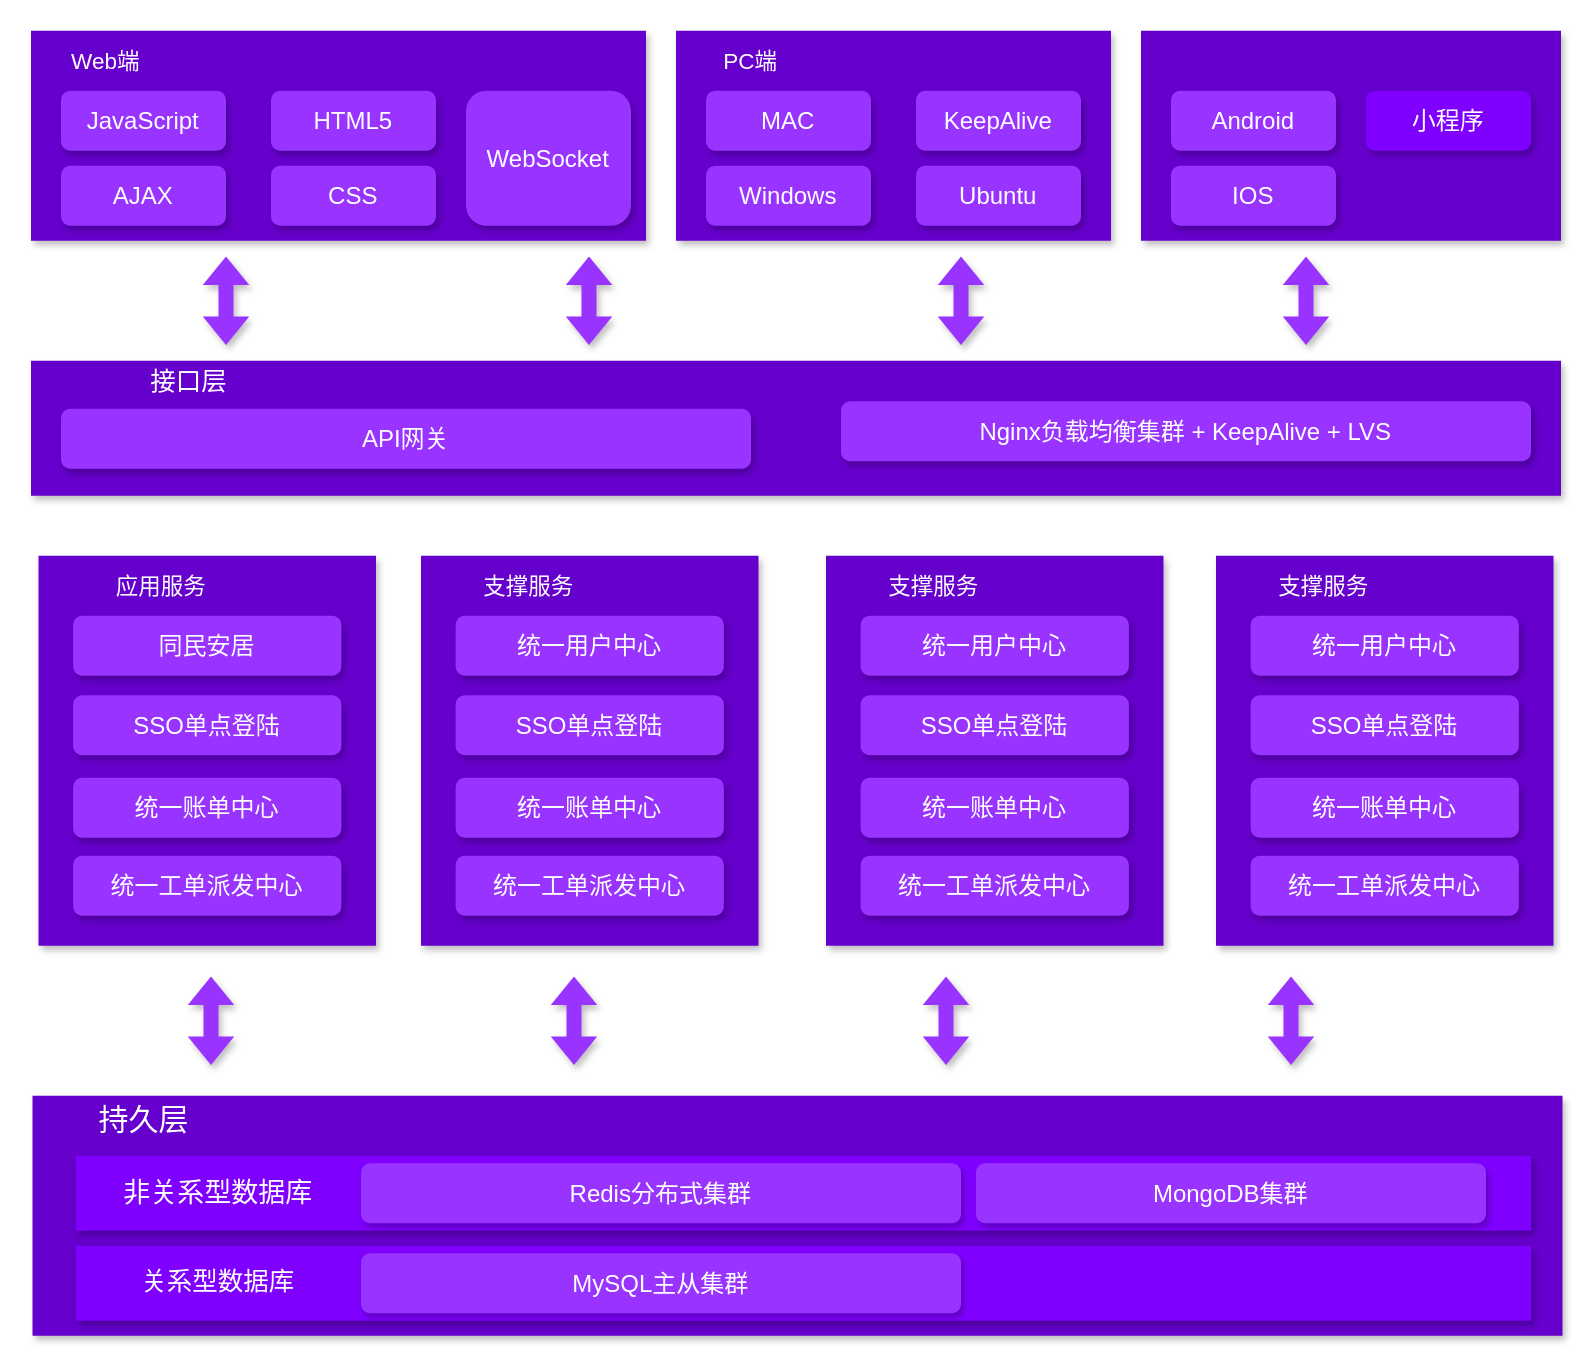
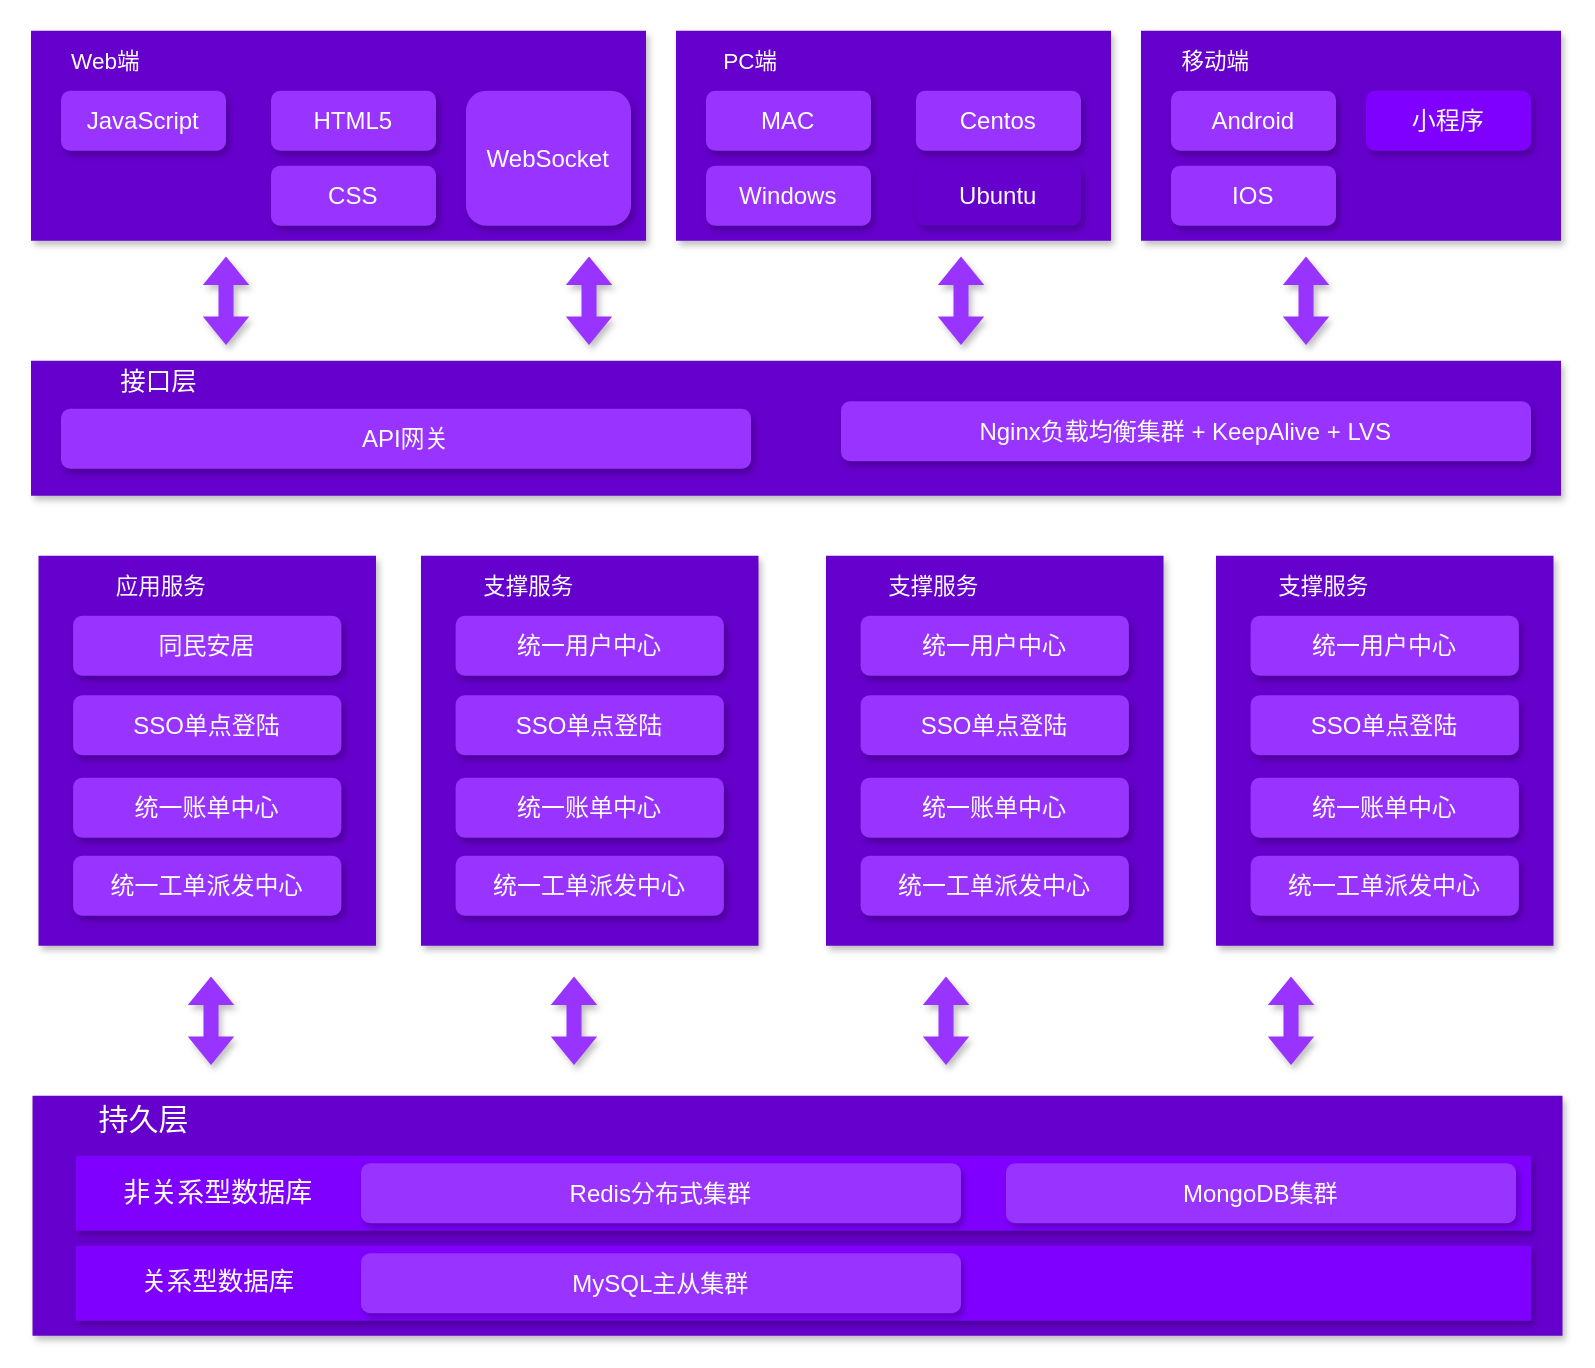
node "移动端": added
node "KeepAlive": label "KeepAlive" -> "Centos"
node "AJAX": removed
node "Ubuntu": fillcolor #9933ff -> #6600cc
node "接口层": moved (189, 383) -> (159, 383)
node "MongoDB集群": moved (1231, 1193) -> (1261, 1193)
